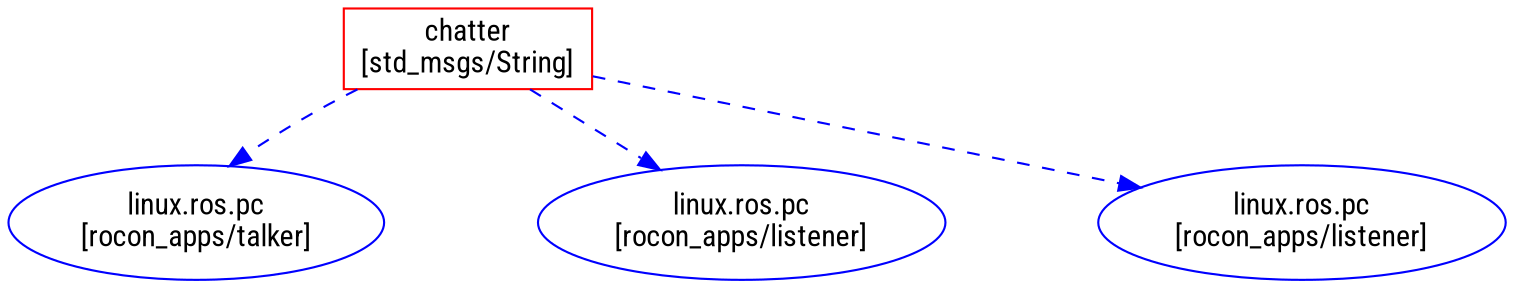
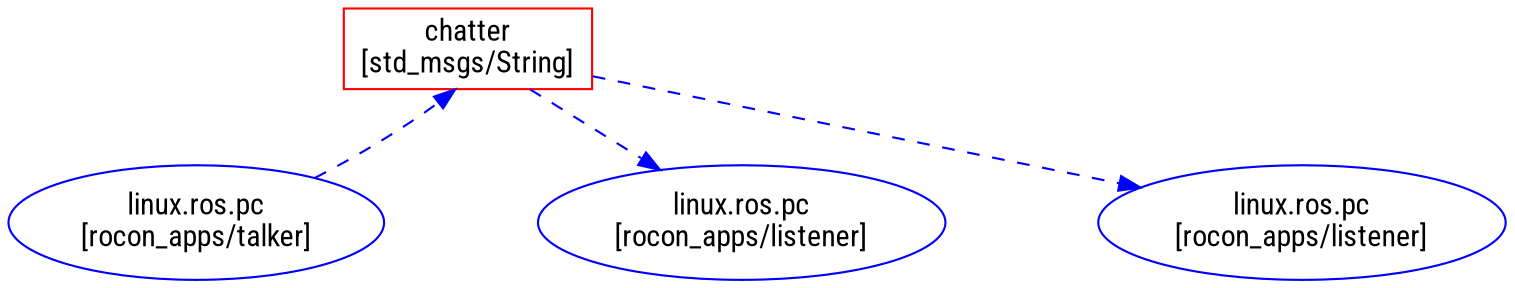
edge "chatter [std_msgs/String]" -> "linux.ros.pc [rocon_apps/talker]": reversed
